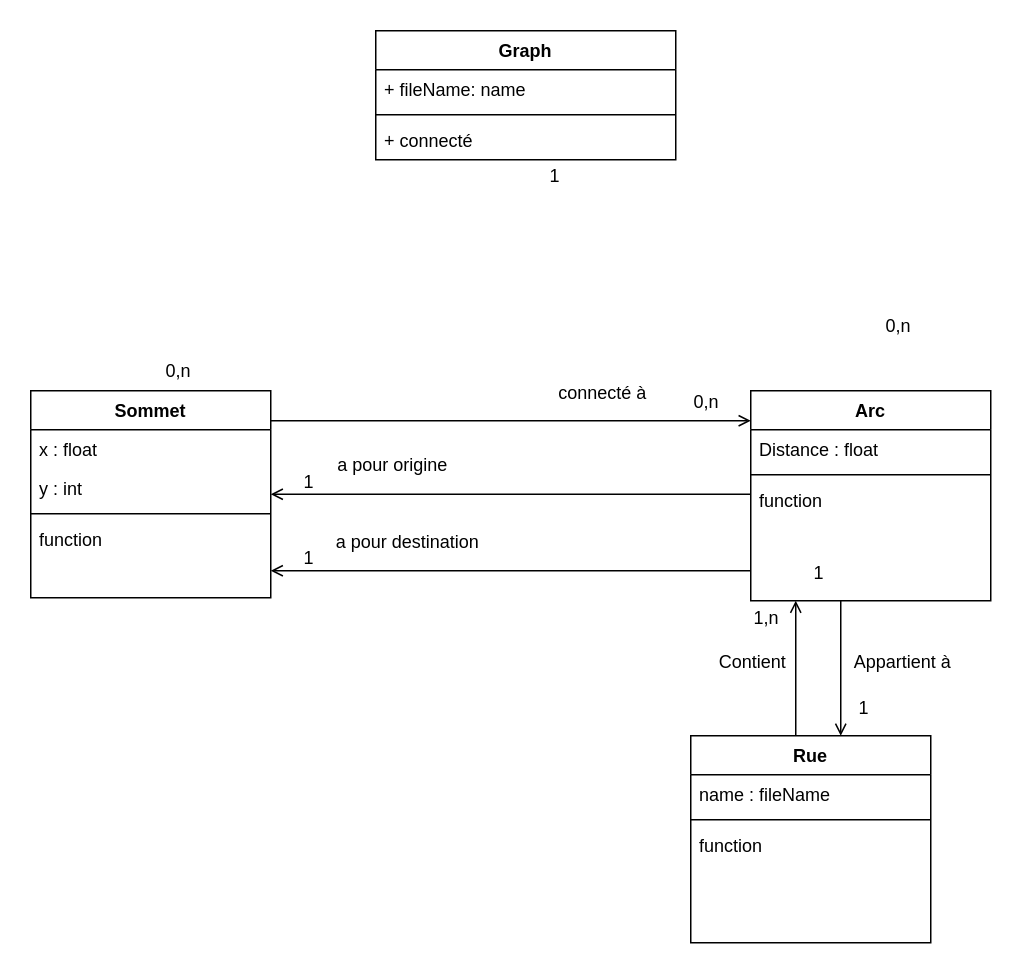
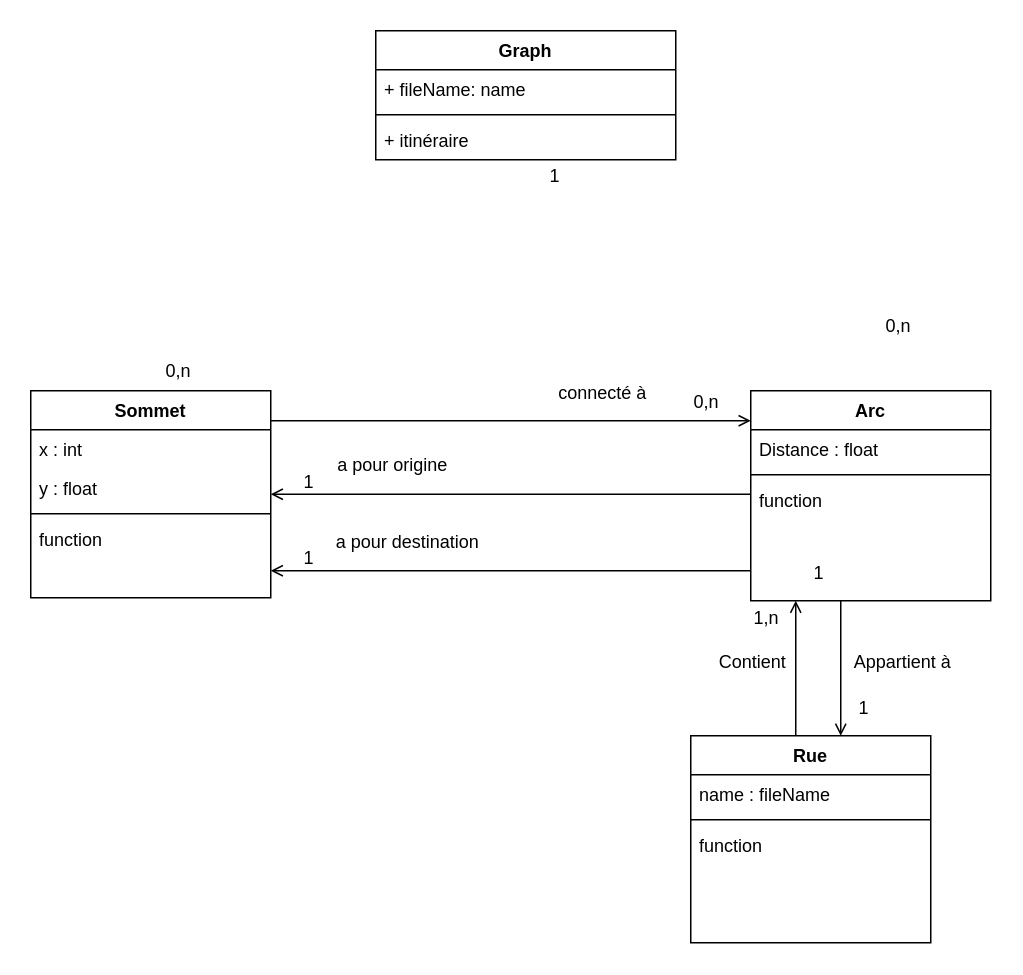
node "+ connecté": label "+ connecté" -> "+ itinéraire"
node "x : float": label "x : float" -> "x : int"
node "y : int": label "y : int" -> "y : float"
